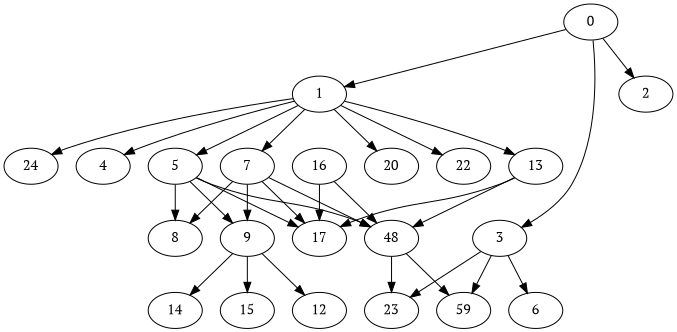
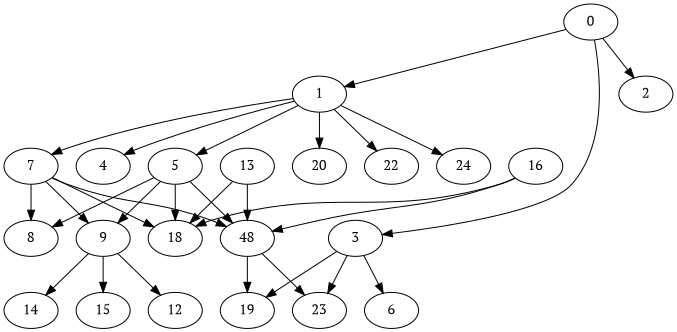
edge "1" -> "13": removed
node "17": label "17" -> "18"
node "59": label "59" -> "19"
